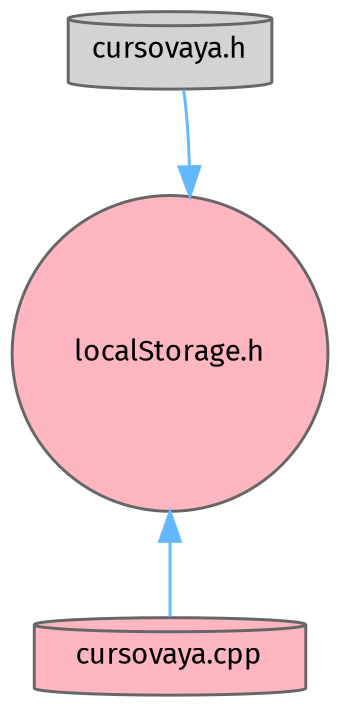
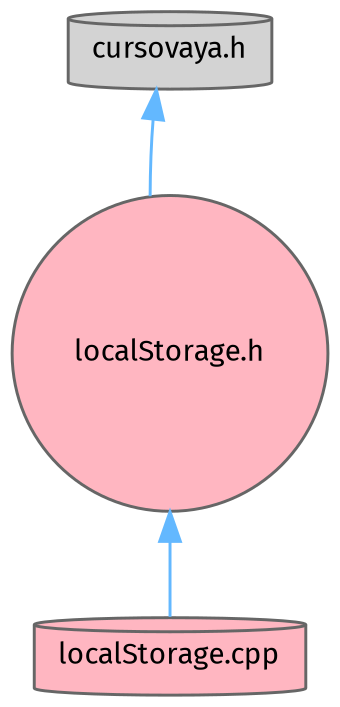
edge "cursovaya.h" -> "localStorage.h": reversed
node "cursovaya.cpp": label "cursovaya.cpp" -> "localStorage.cpp"
